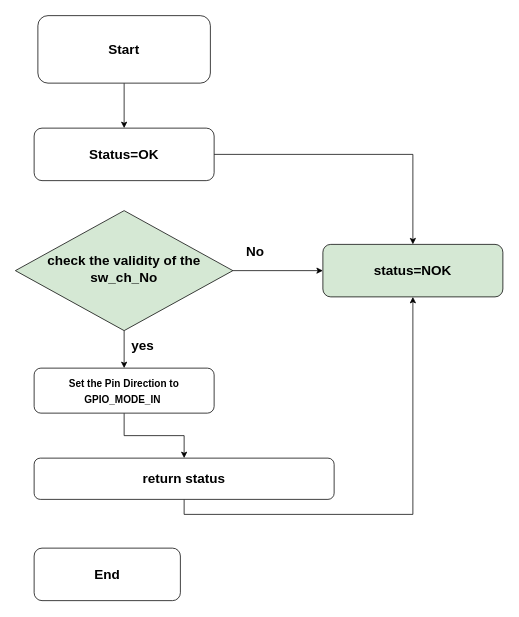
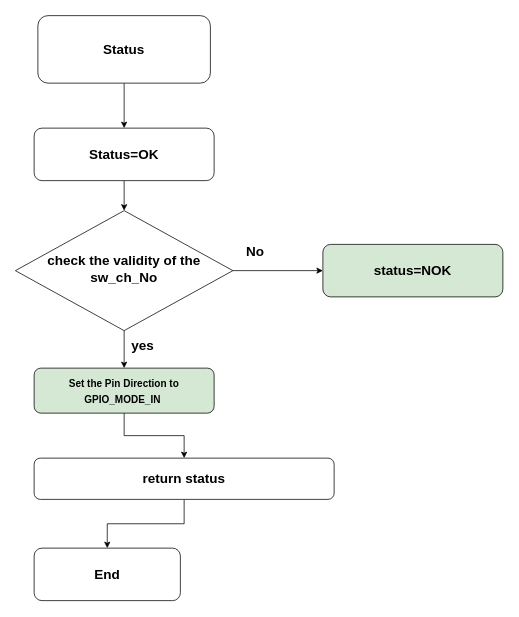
node "Start": label "Start" -> "Status"
edge "Status=OK" -> "status=NOK": now "Status=OK" -> "check the validity of the sw_ch_No"
node "check the validity of the sw_ch_No": fillcolor #d5e8d4 -> #ffffff
node "Set the Pin Direction to GPIO_MODE_IN": fillcolor #ffffff -> #d5e8d4
edge "return status" -> "status=NOK": now "return status" -> "End"
